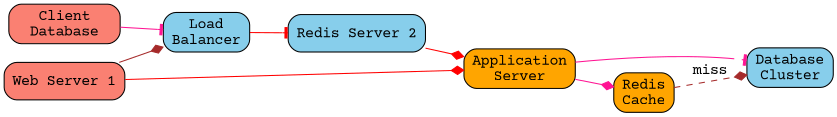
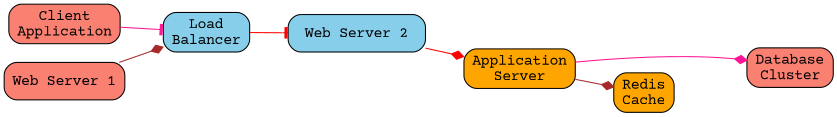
node "Client Database": label "Client Database" -> "Client Application"
node "Redis Server 2": label "Redis Server 2" -> "Web Server 2"
edge "Application Server" -> "Database Cluster": arrowhead tee -> diamond
node "Database Cluster": fillcolor skyblue -> salmon
edge "Web Server 1" -> "Application Server": removed
edge "Application Server" -> "Redis Cache": color deeppink -> brown
edge "Redis Cache" -> "Database Cluster": removed, label "miss"
